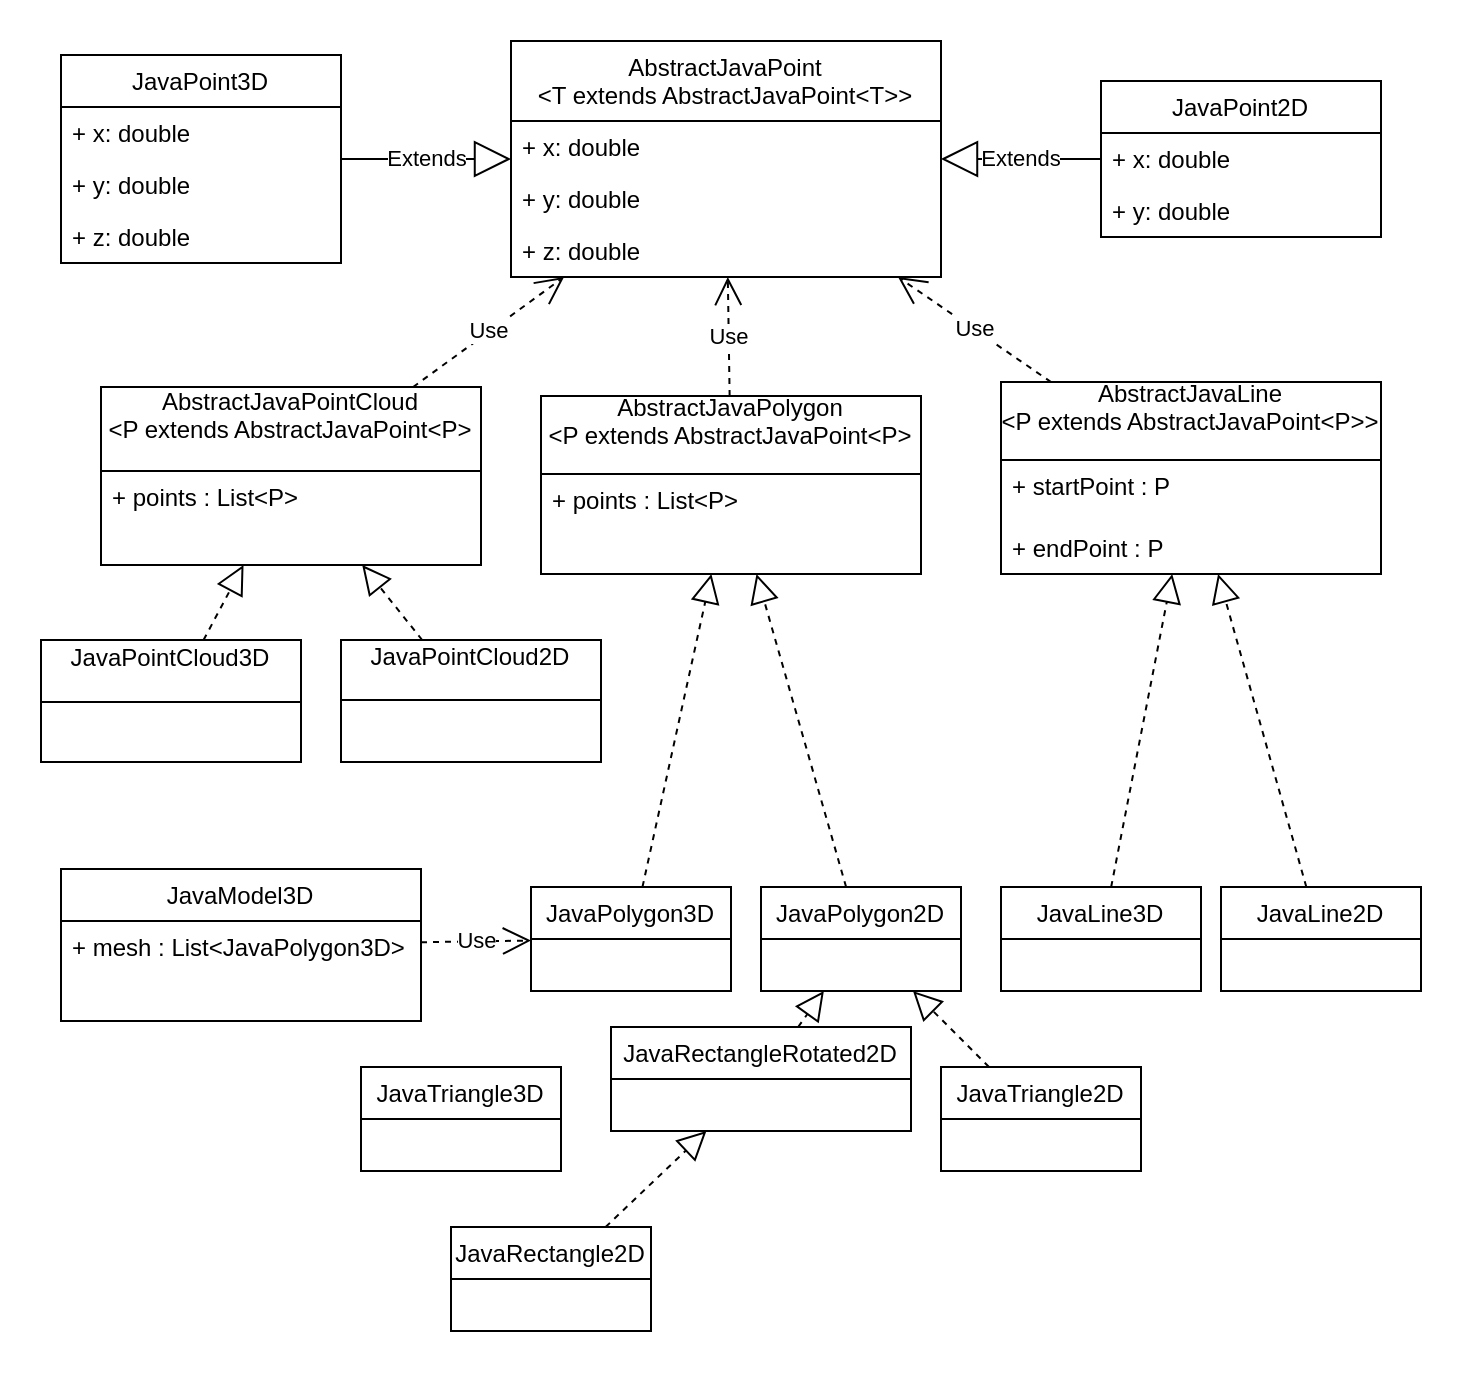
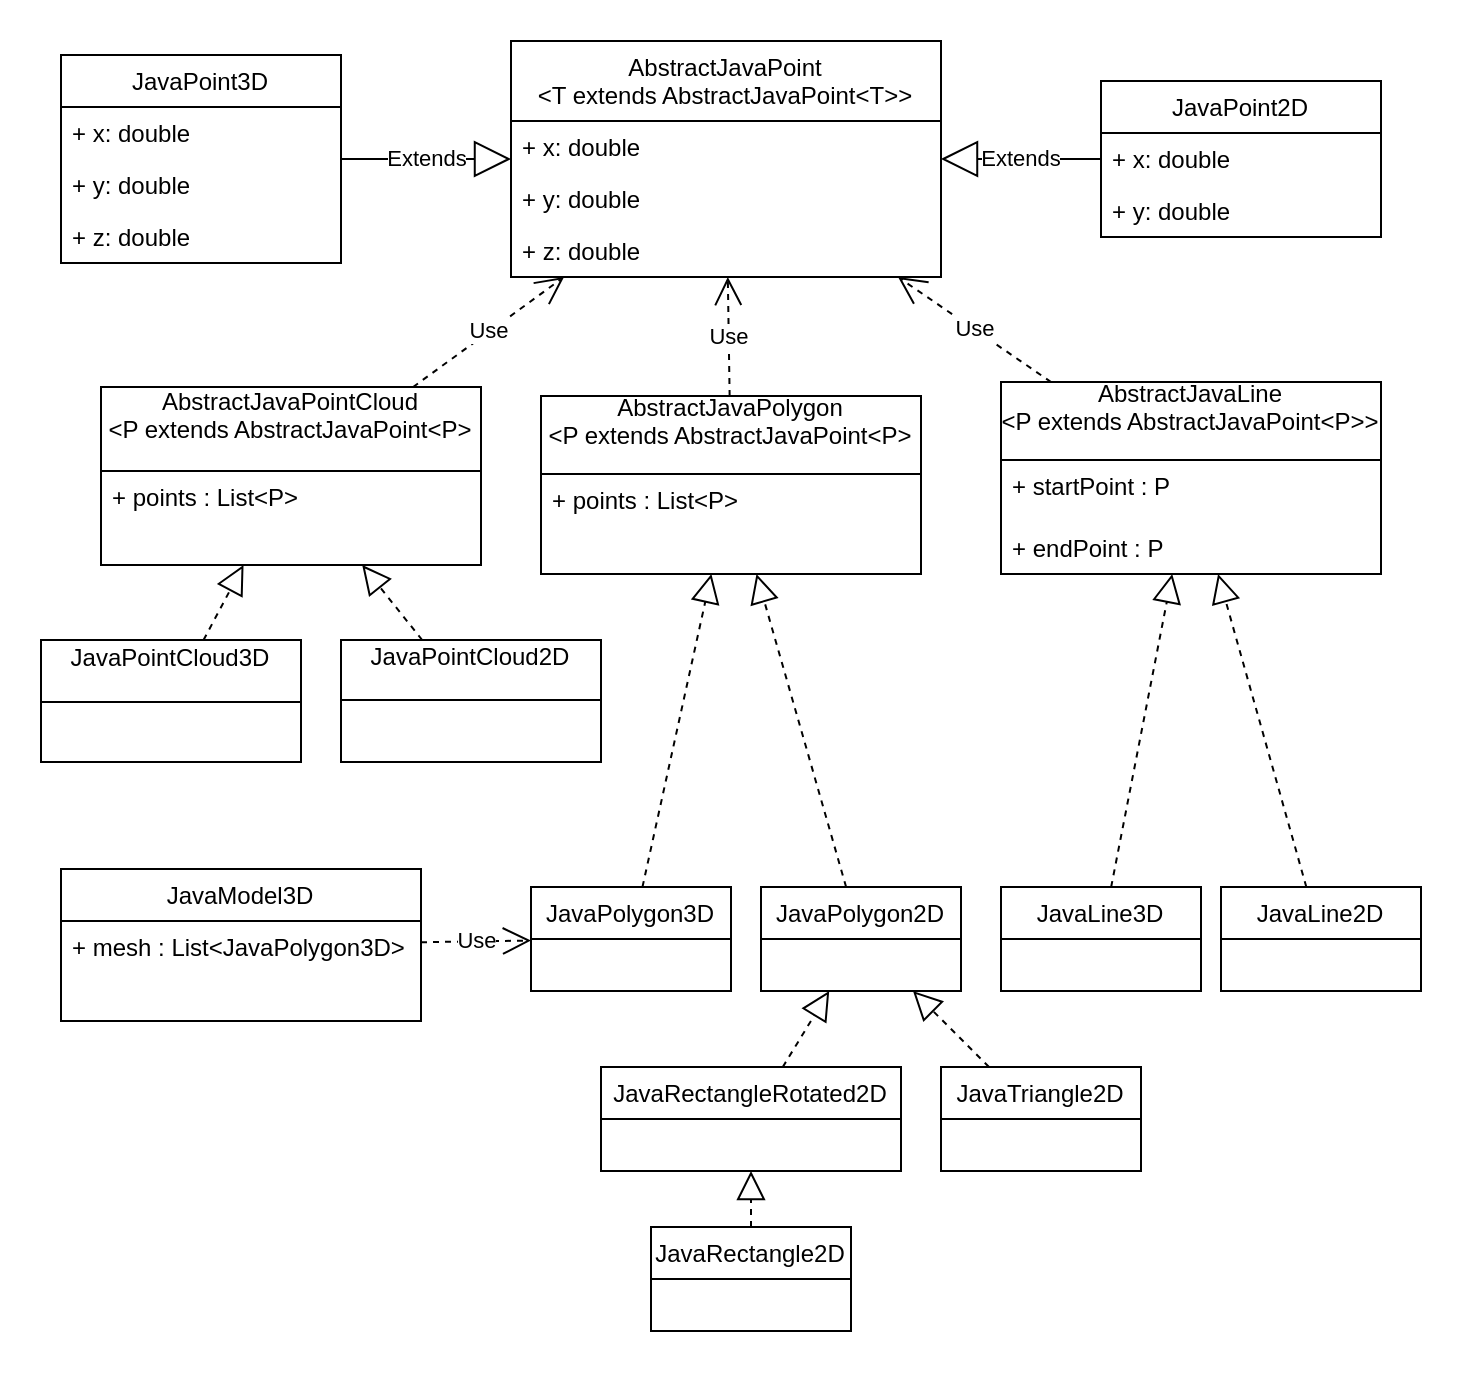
node "JavaRectangleRotated2D": moved (761, 1079) -> (751, 1119)
node "JavaTriangle3D": removed
node "JavaRectangle2D": moved (551, 1279) -> (751, 1279)
